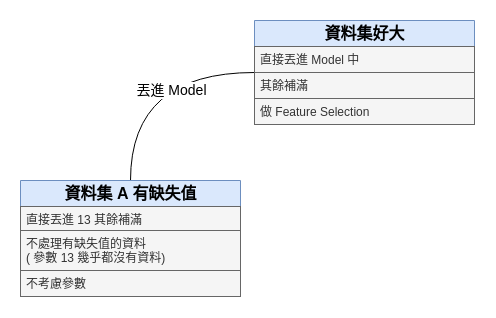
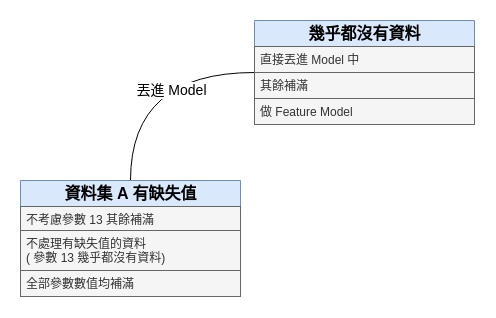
node "資料集好大": label "資料集好大" -> "幾乎都沒有資料"
node "做 Feature Selection": label "做 Feature Selection" -> "做 Feature Model"
node "直接丟進 13 其餘補滿": label "直接丟進 13 其餘補滿" -> "不考慮參數 13 其餘補滿"
node "不考慮參數": label "不考慮參數" -> "全部參數數值均補滿"
